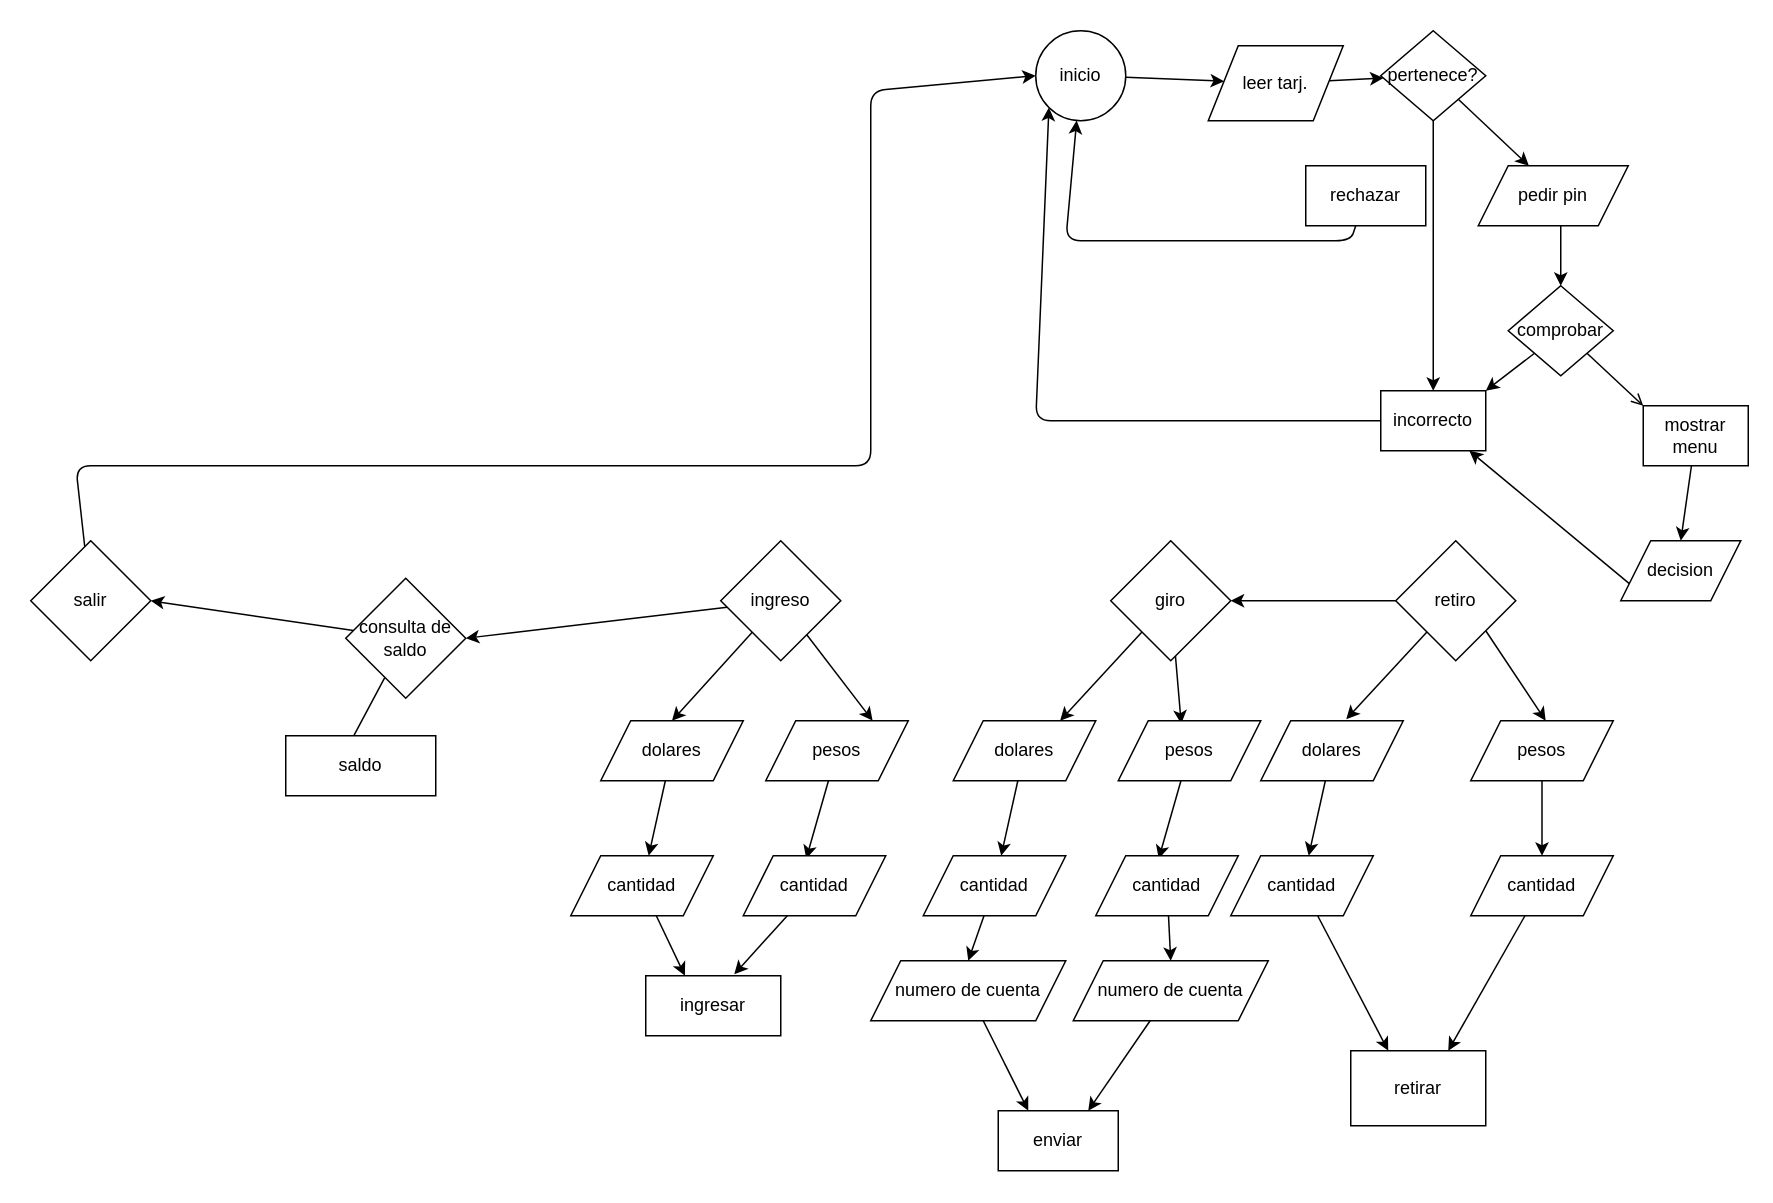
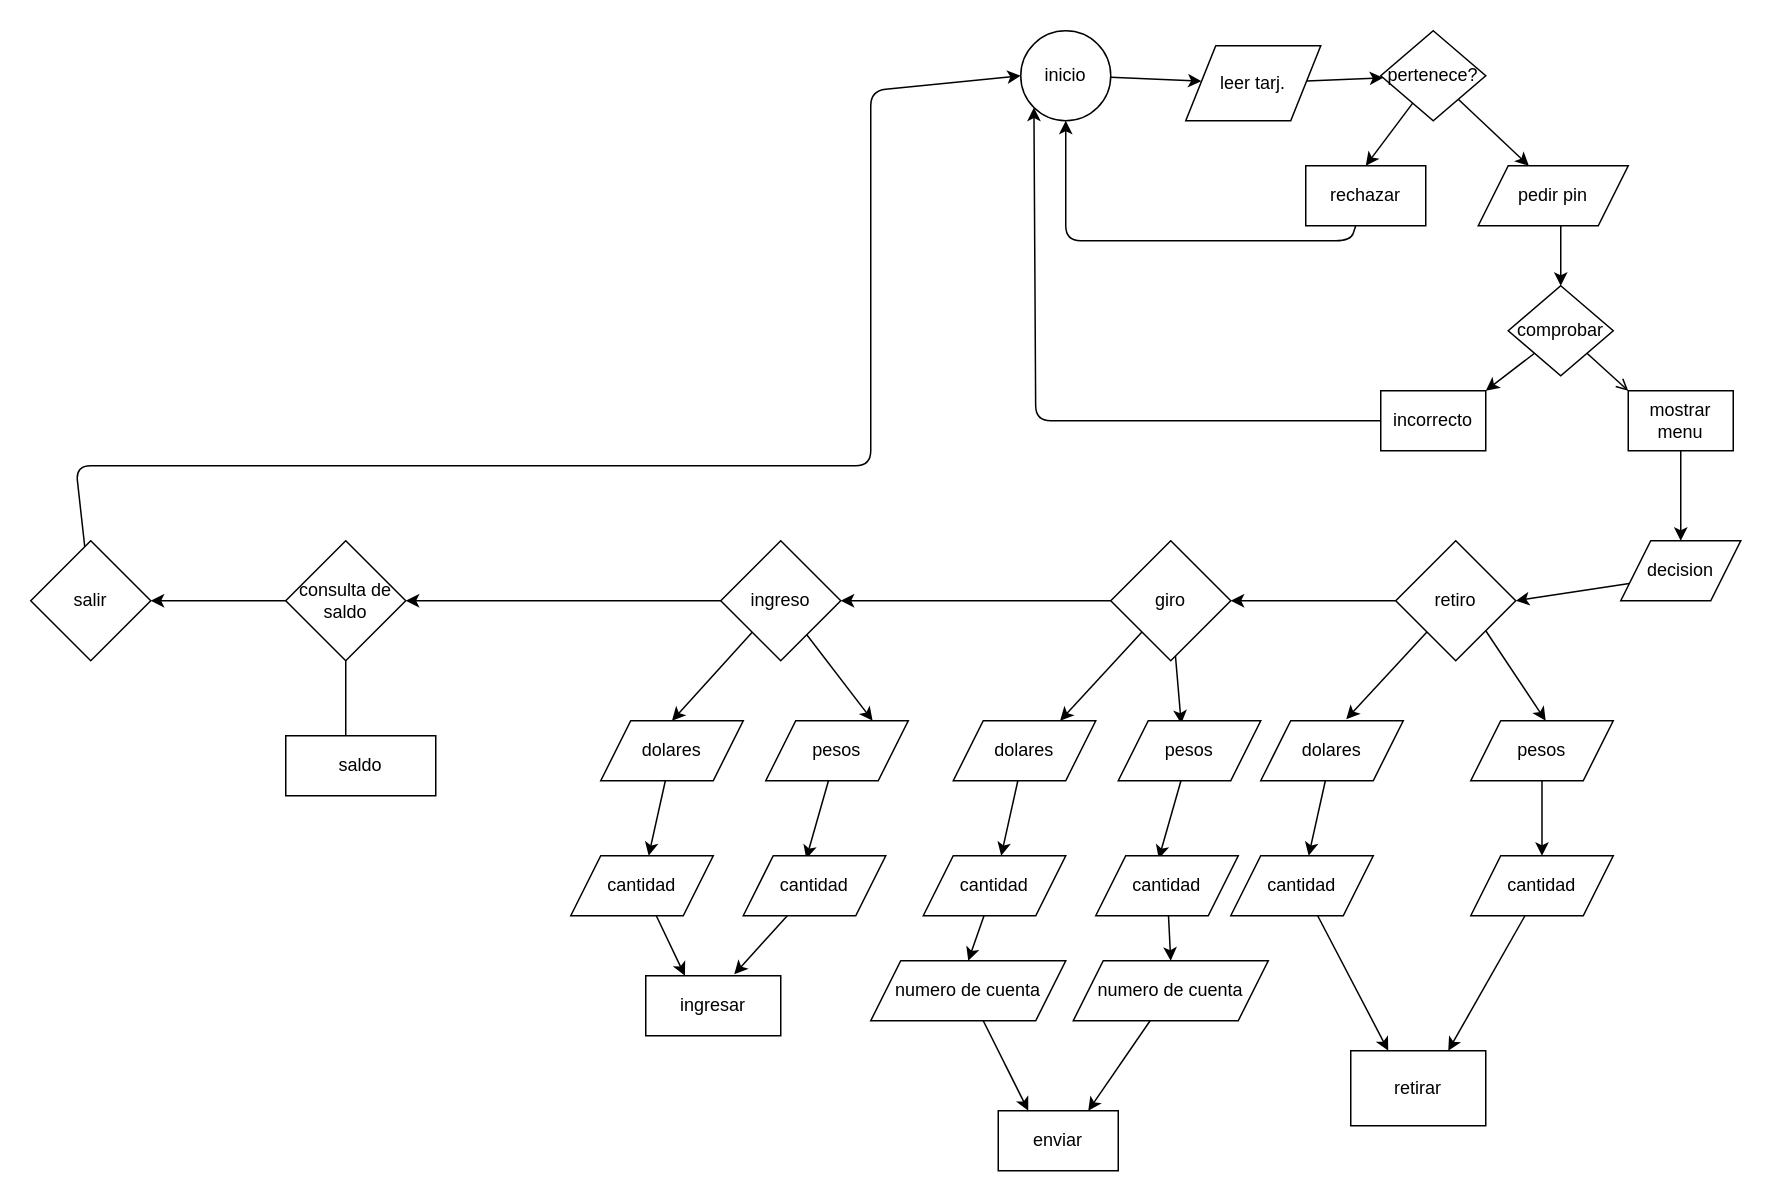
node "inicio": moved (1081, 76) -> (1066, 76)
node "leer tarj.": moved (1276, 83) -> (1253, 83)
edge "pertenece?" -> "incorrecto": now "pertenece?" -> "rechazar"
node "mostrar menu": moved (1696, 436) -> (1681, 421)
edge "decision" -> "incorrecto": now "decision" -> "retiro"
edge "giro" -> "ingreso": added
node "consulta de saldo": moved (406, 638) -> (346, 601)
